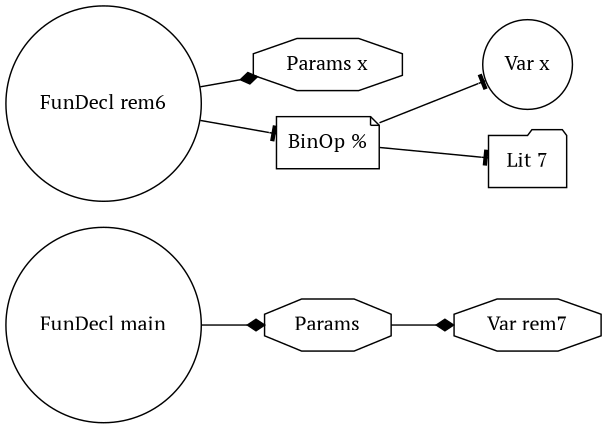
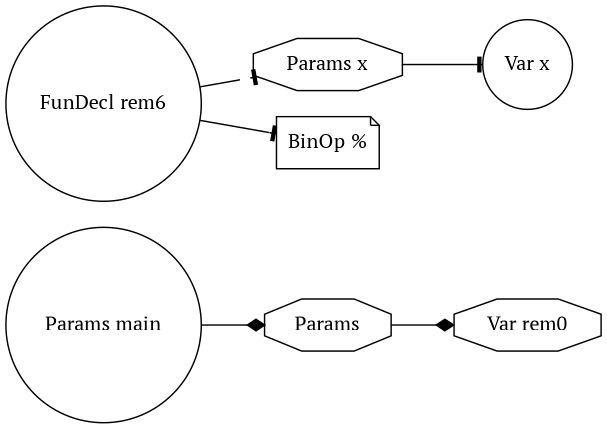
edge "FunDecl rem6" -> "Params x": arrowhead diamond -> tee
edge "BinOp %" -> "Var x": now "Params x" -> "Var x"
node "Lit 7": removed
node "FunDecl main": label "FunDecl main" -> "Params main"
node "Var rem7": label "Var rem7" -> "Var rem0"
